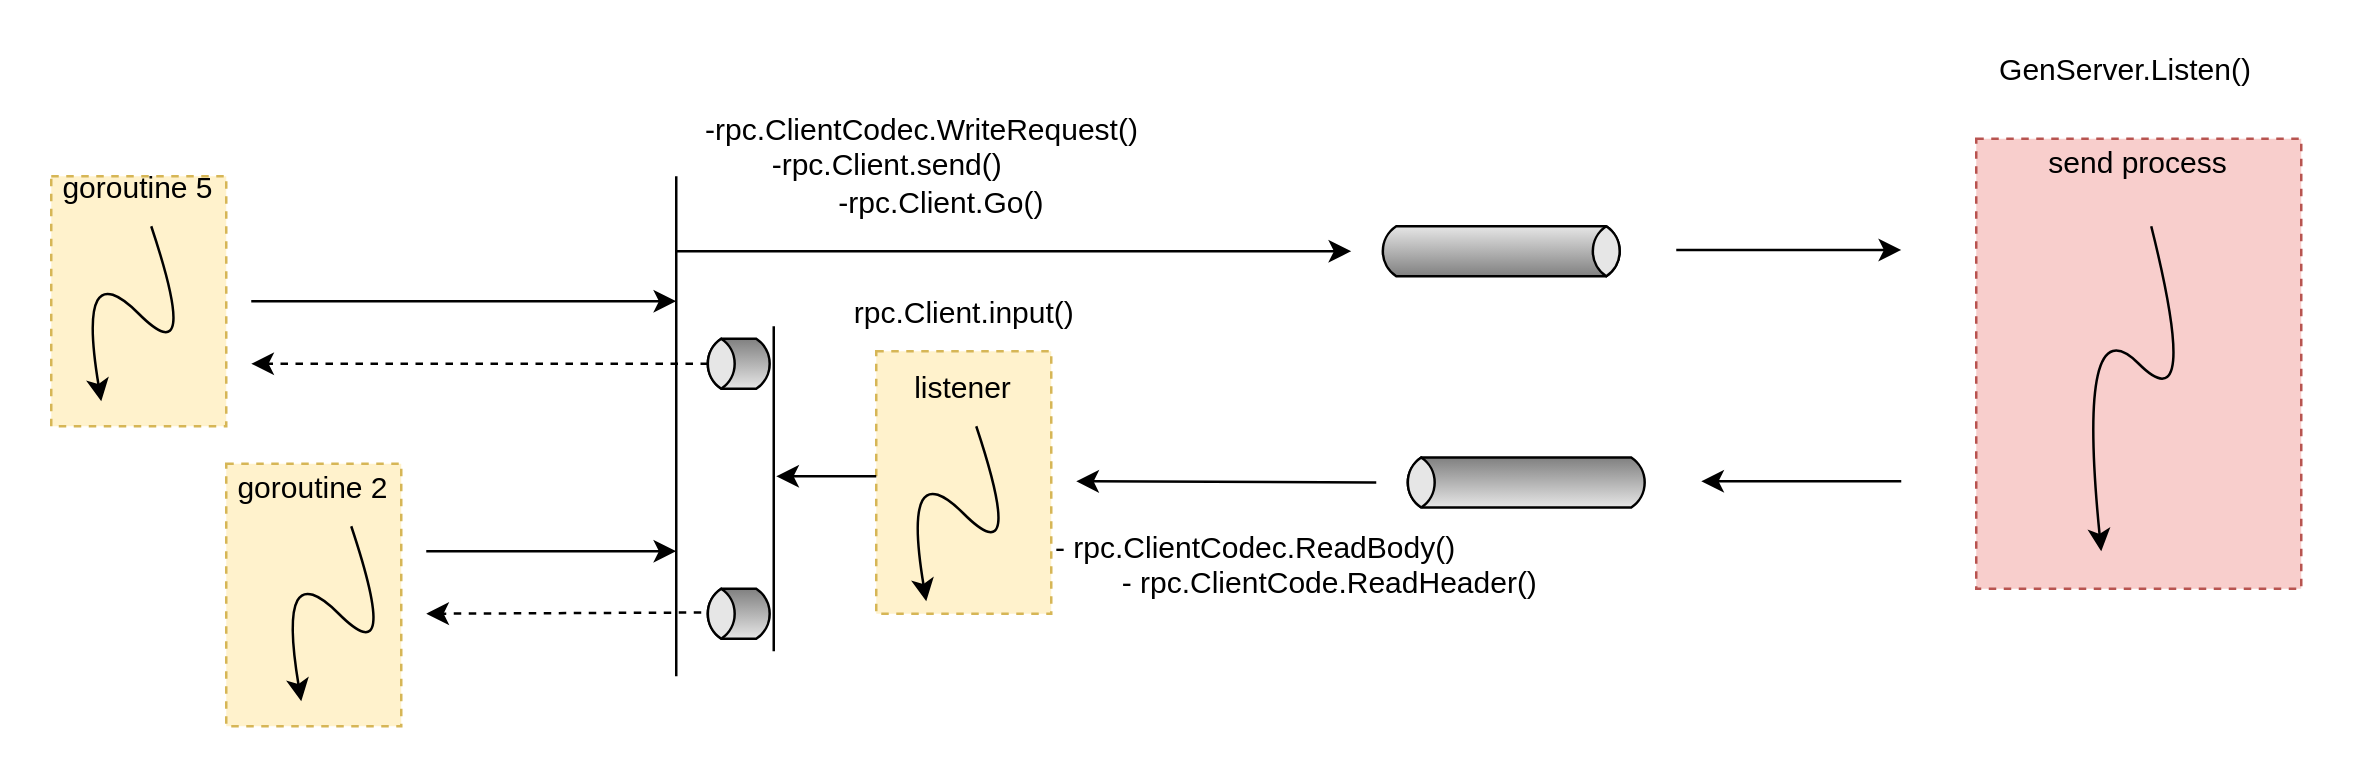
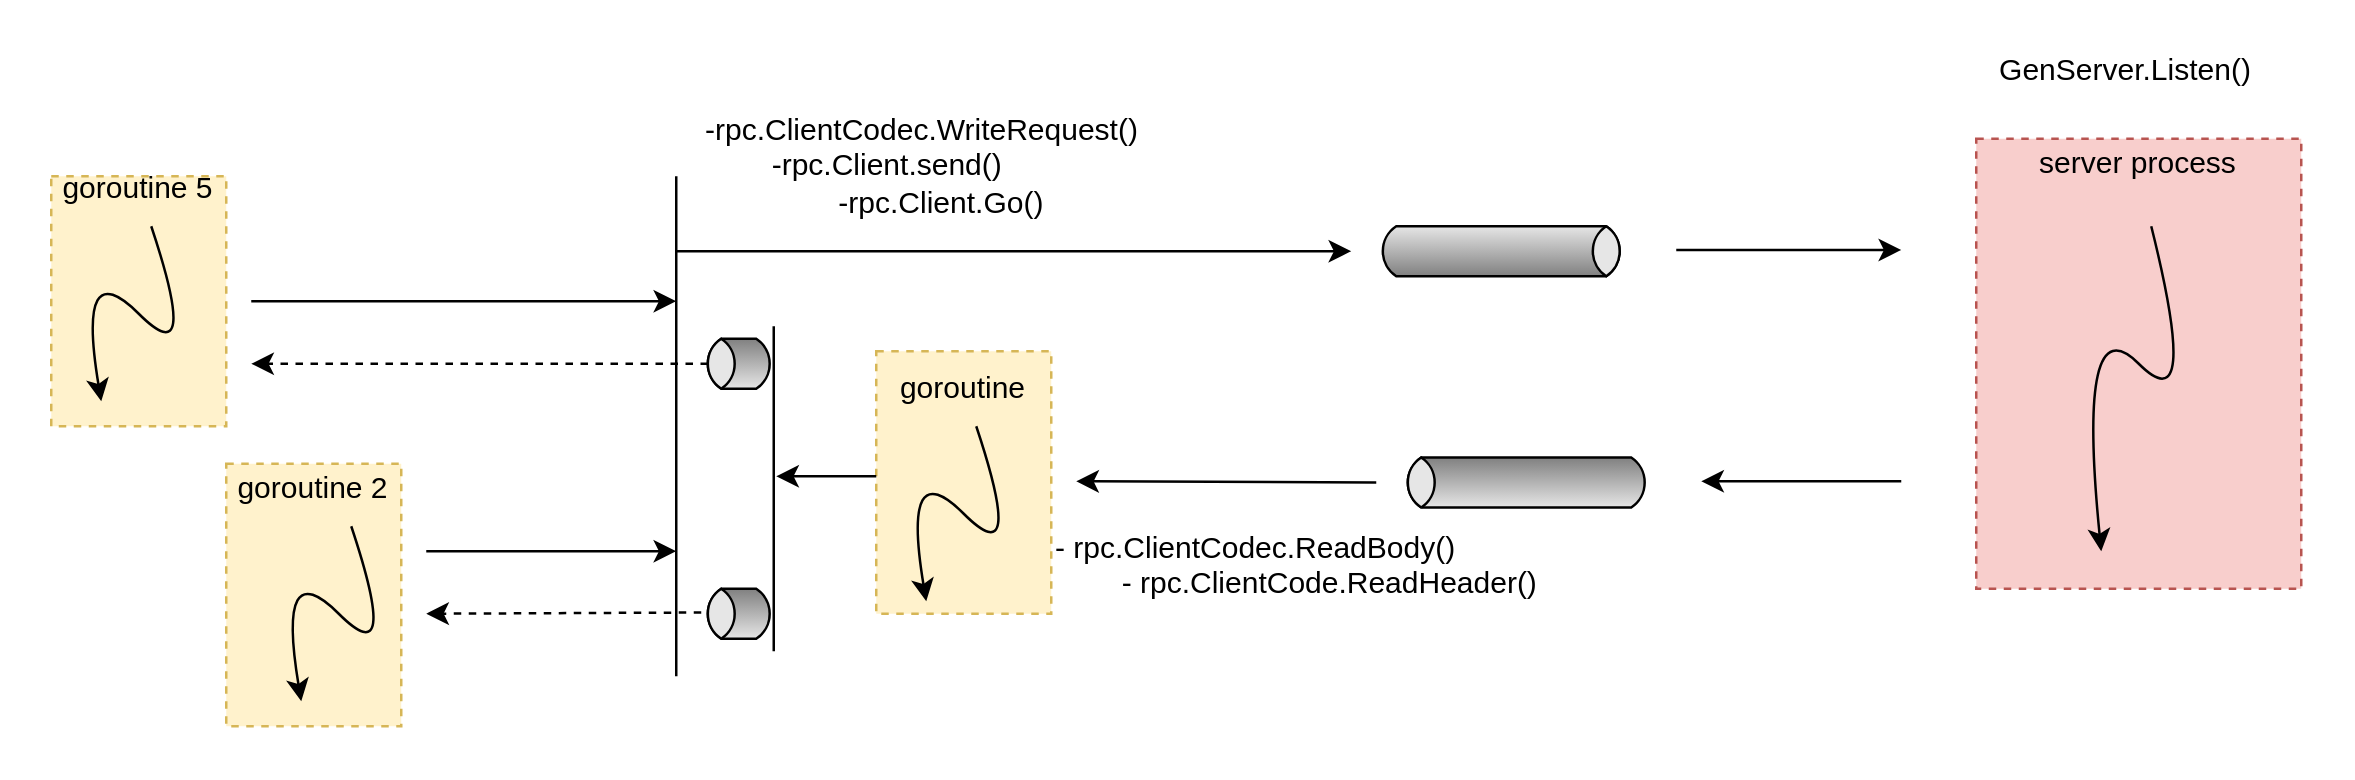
node "send process": label "send process" -> "server process"
node "rpc.Client.input()": removed
node "listener": label "listener" -> "goroutine"
